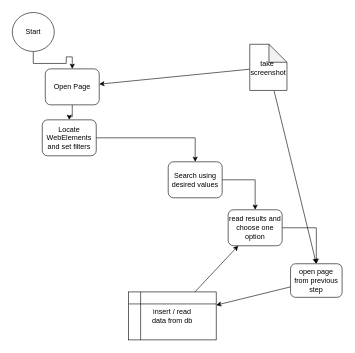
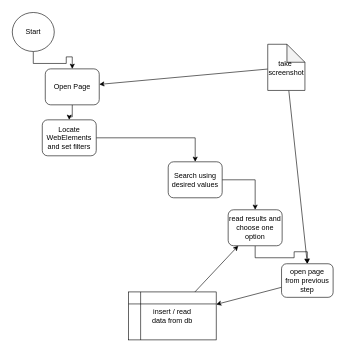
node "take screenshot": moved (269, 67) -> (287, 67)
node "open page from previous step": moved (317, 281) -> (308, 281)
